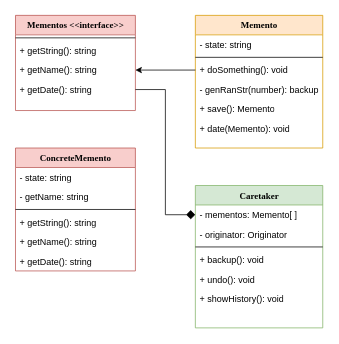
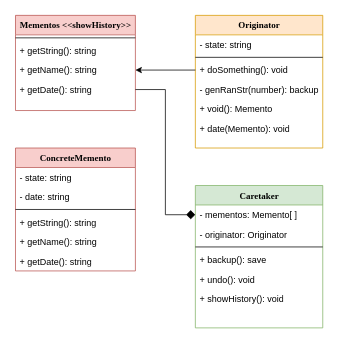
node "Mementos <<interface>>": label "Mementos <<interface>>" -> "Mementos <<showHistory>>"
node "Memento": label "Memento" -> "Originator"
node "+ save(): Memento": label "+ save(): Memento" -> "+ void(): Memento"
node "- getName: string": label "- getName: string" -> "- date: string"
node "+ backup(): void": label "+ backup(): void" -> "+ backup(): save"
